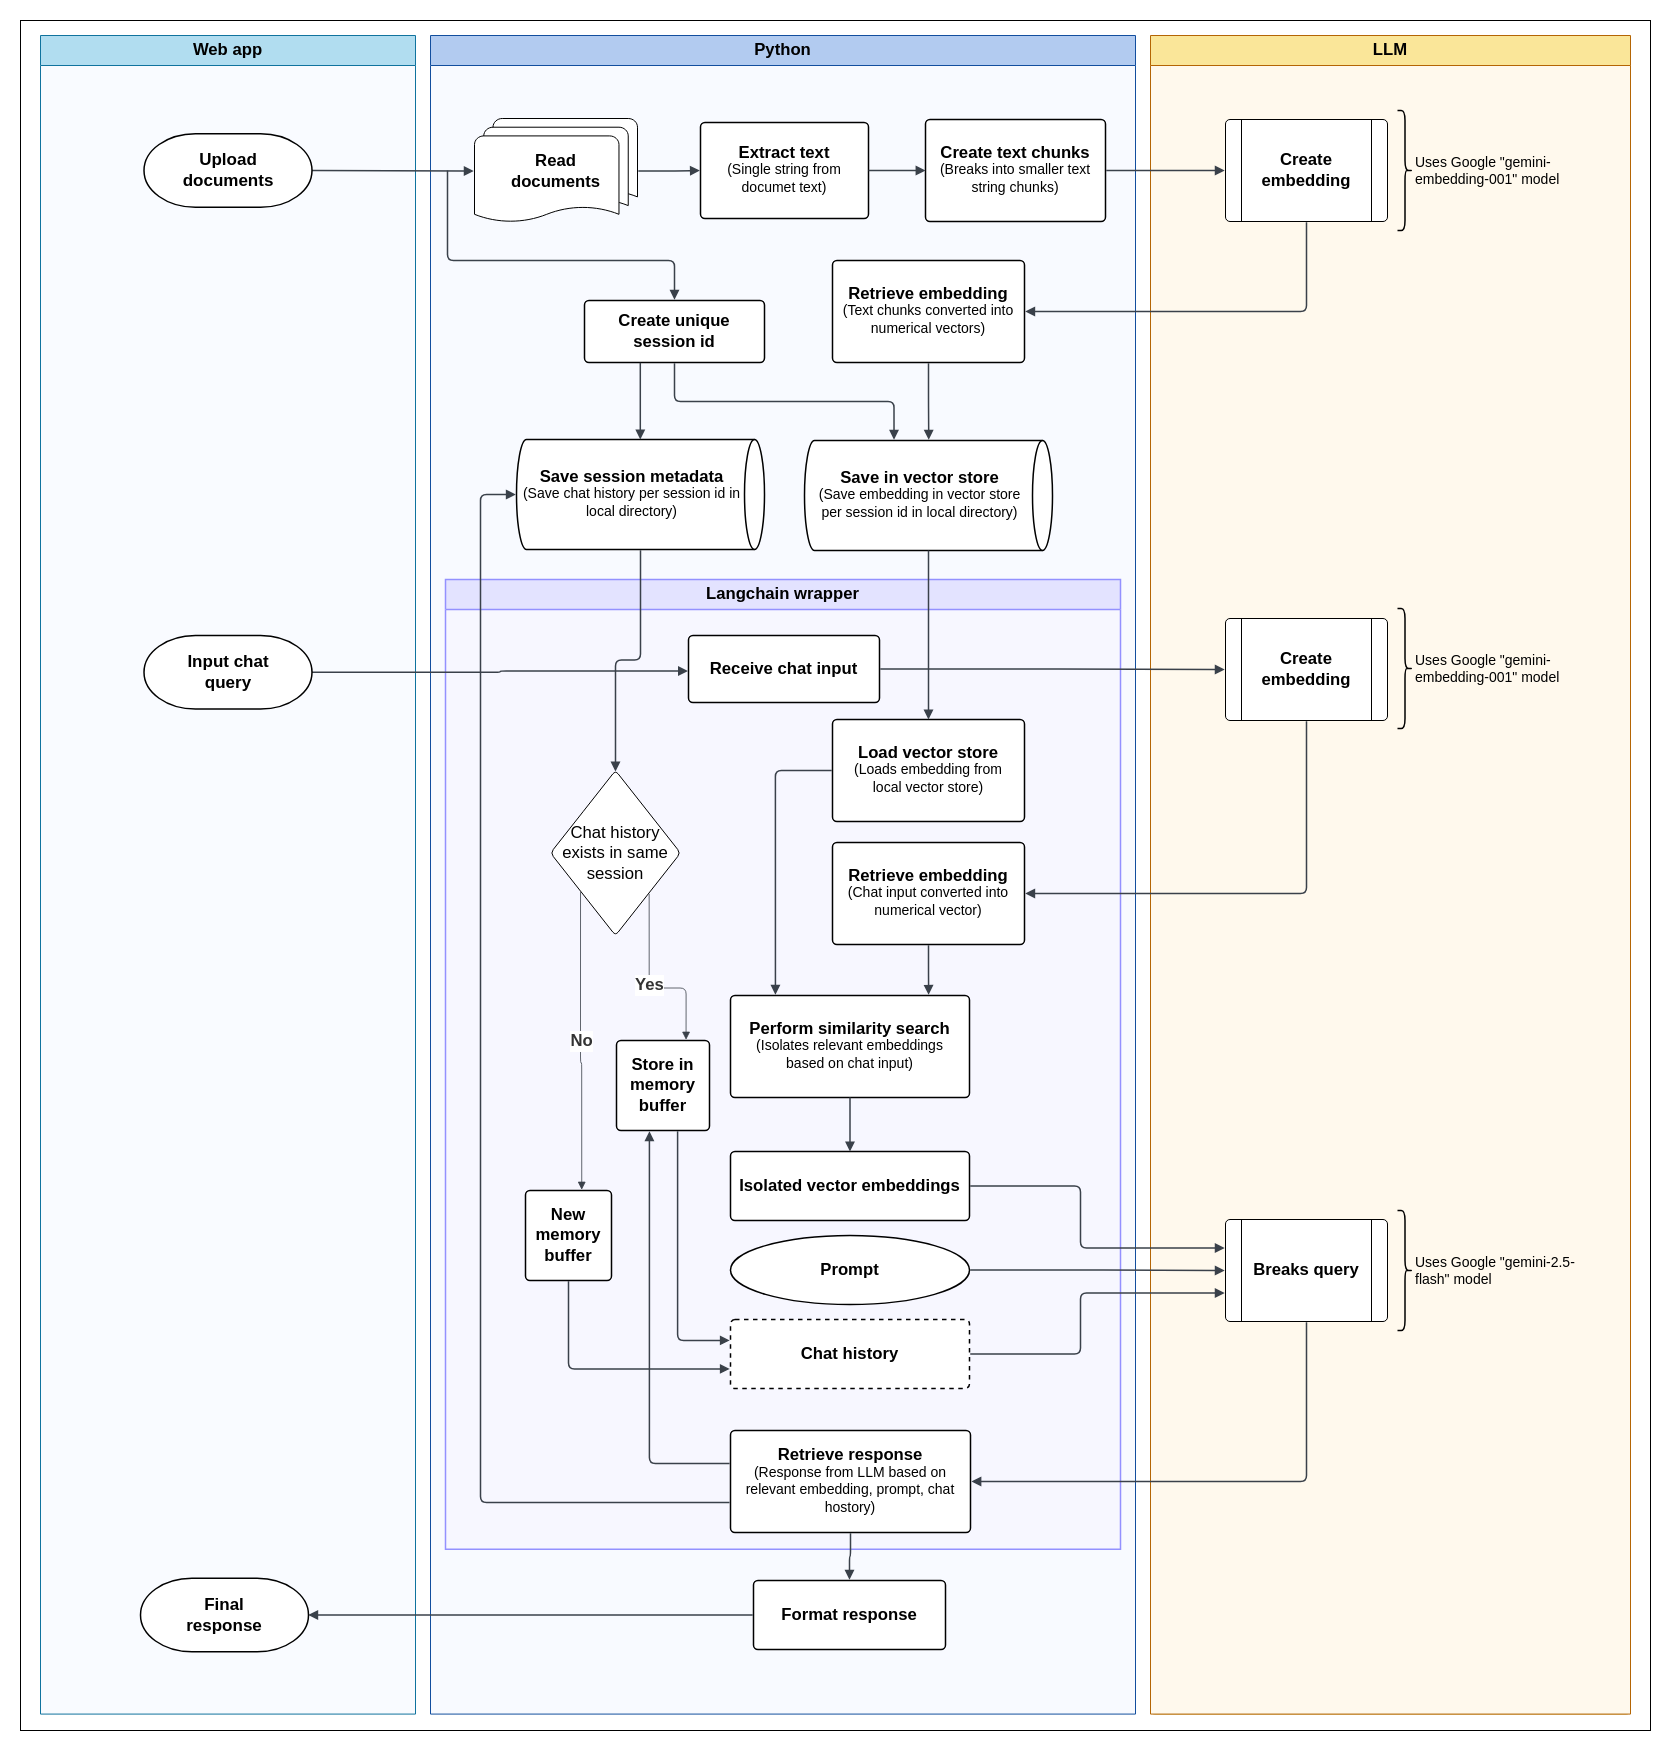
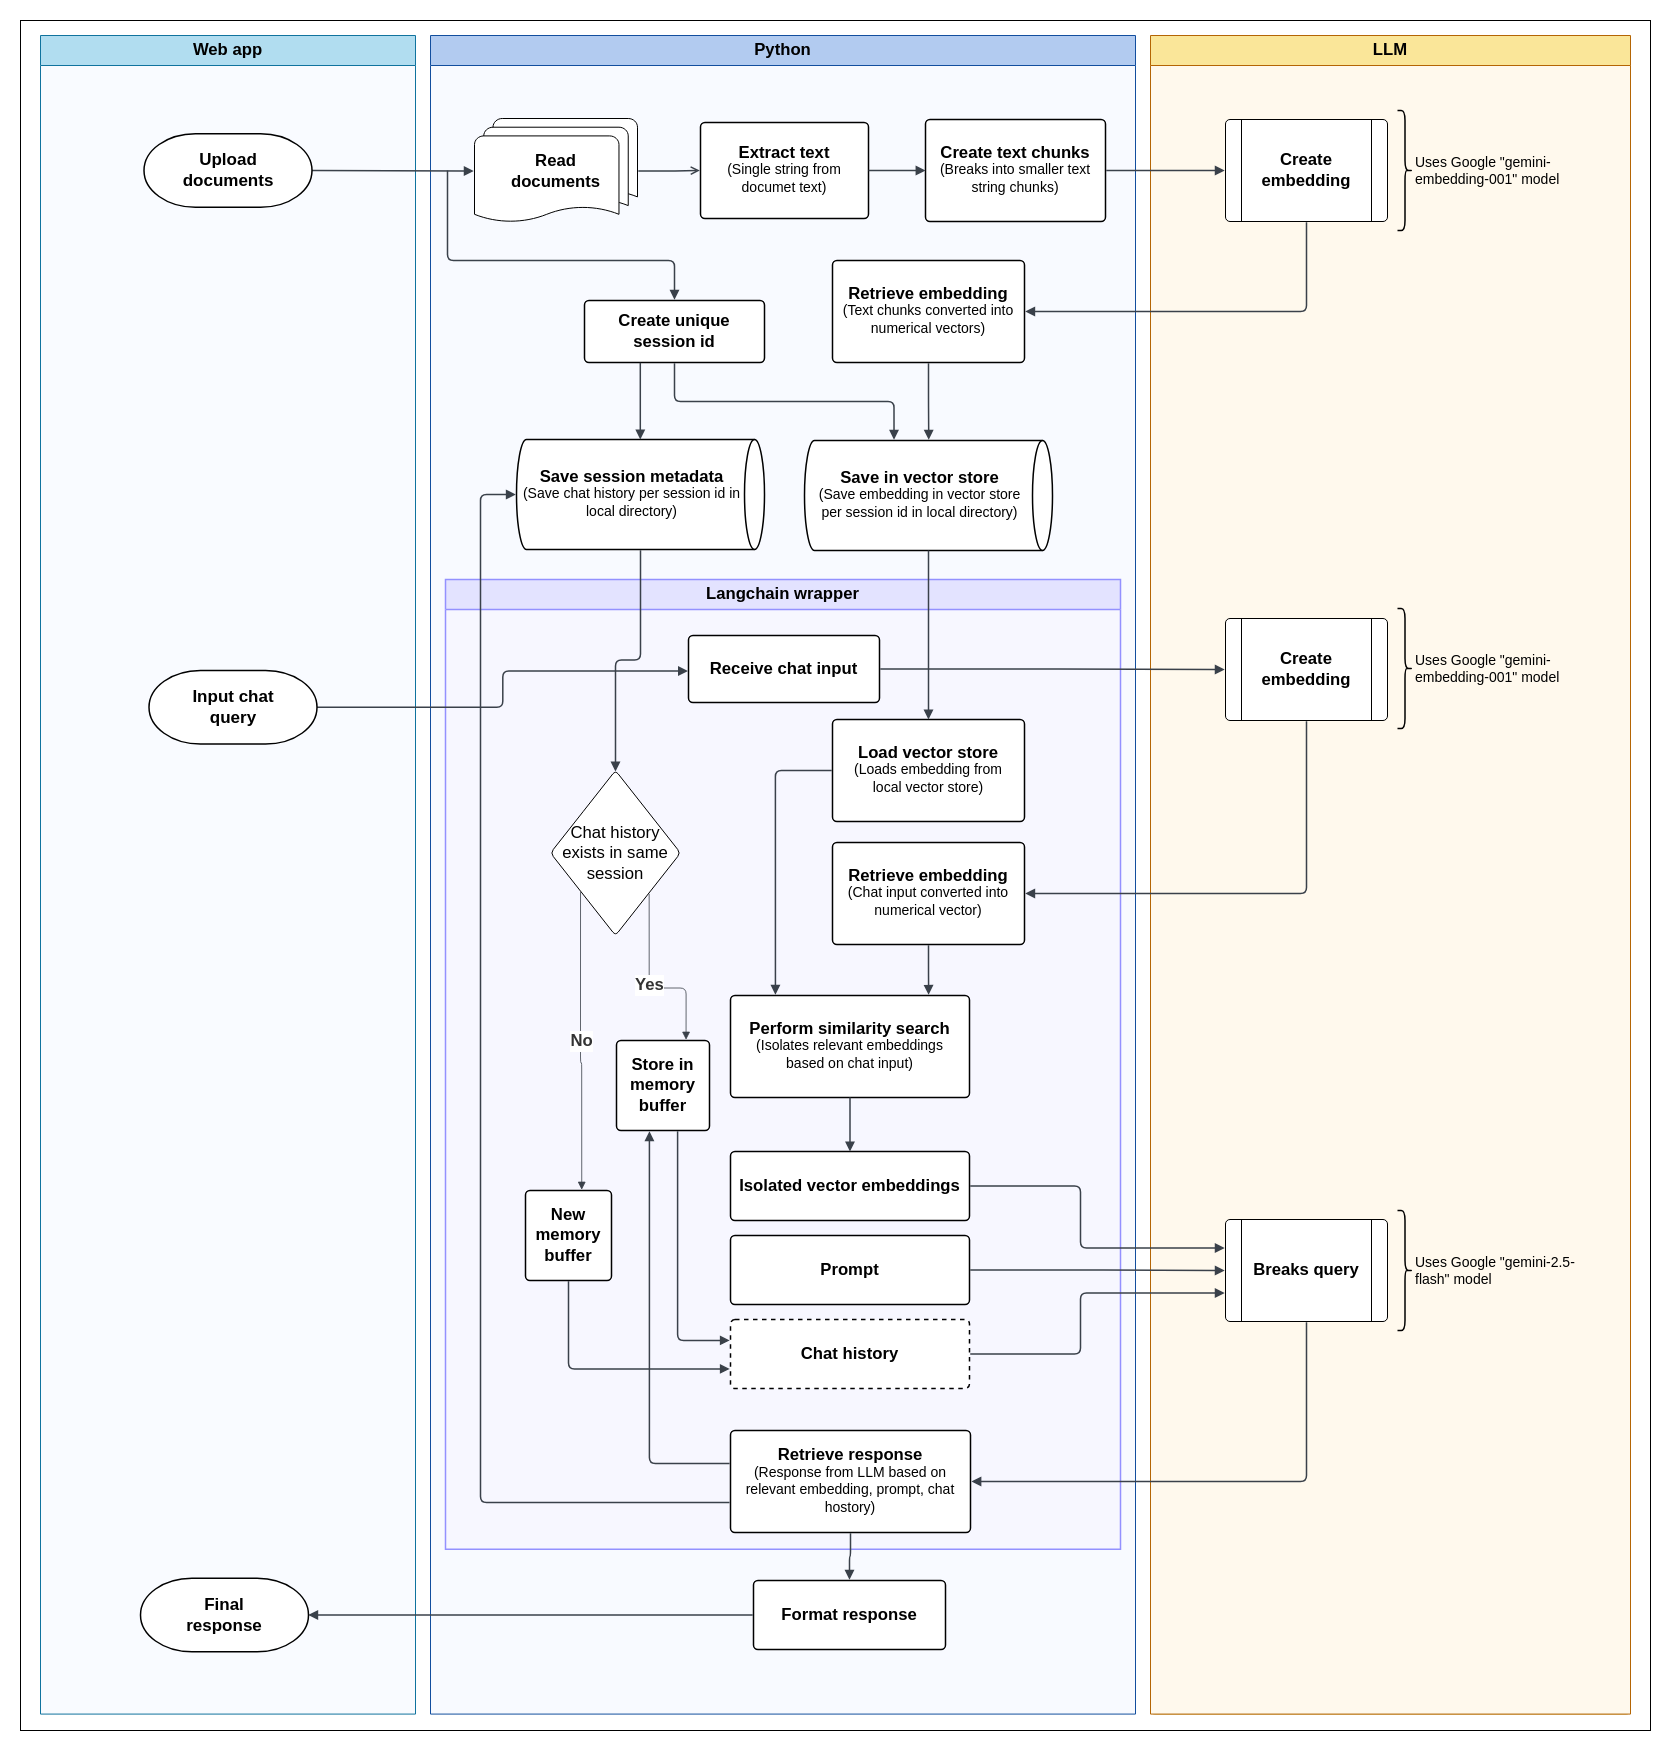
edge "Read documents" -> "Extract text (Single string from documet text)": arrowhead block -> open
node "Input chat query": moved (228, 672) -> (233, 707)
node "Prompt": shape ellipse -> rounded rectangle
